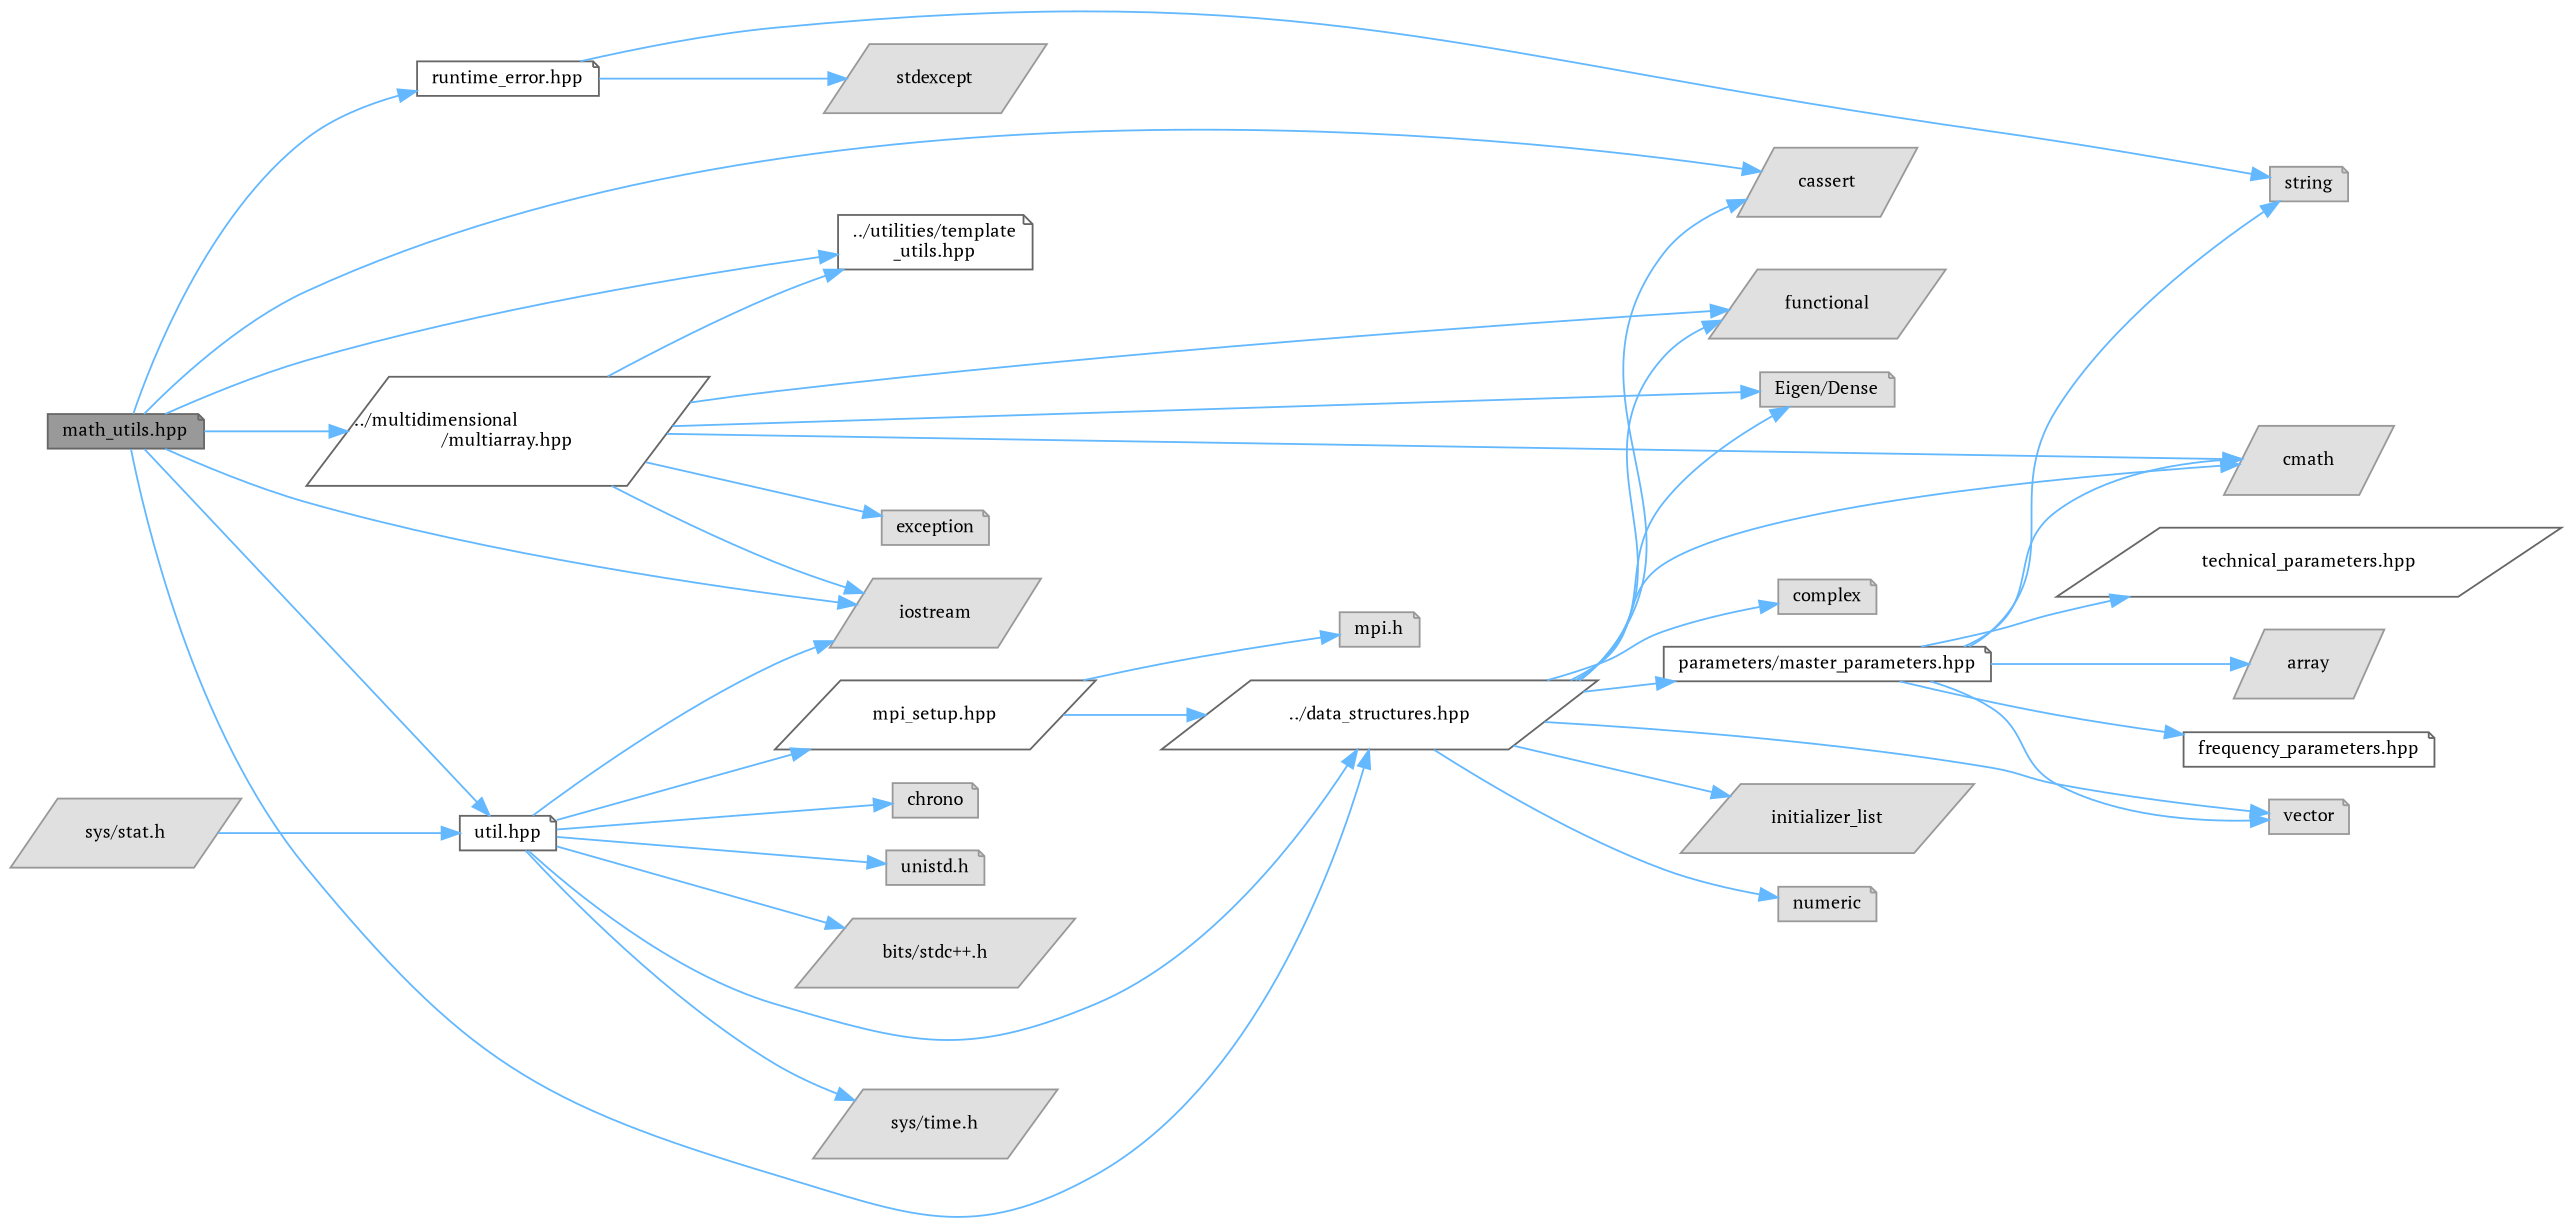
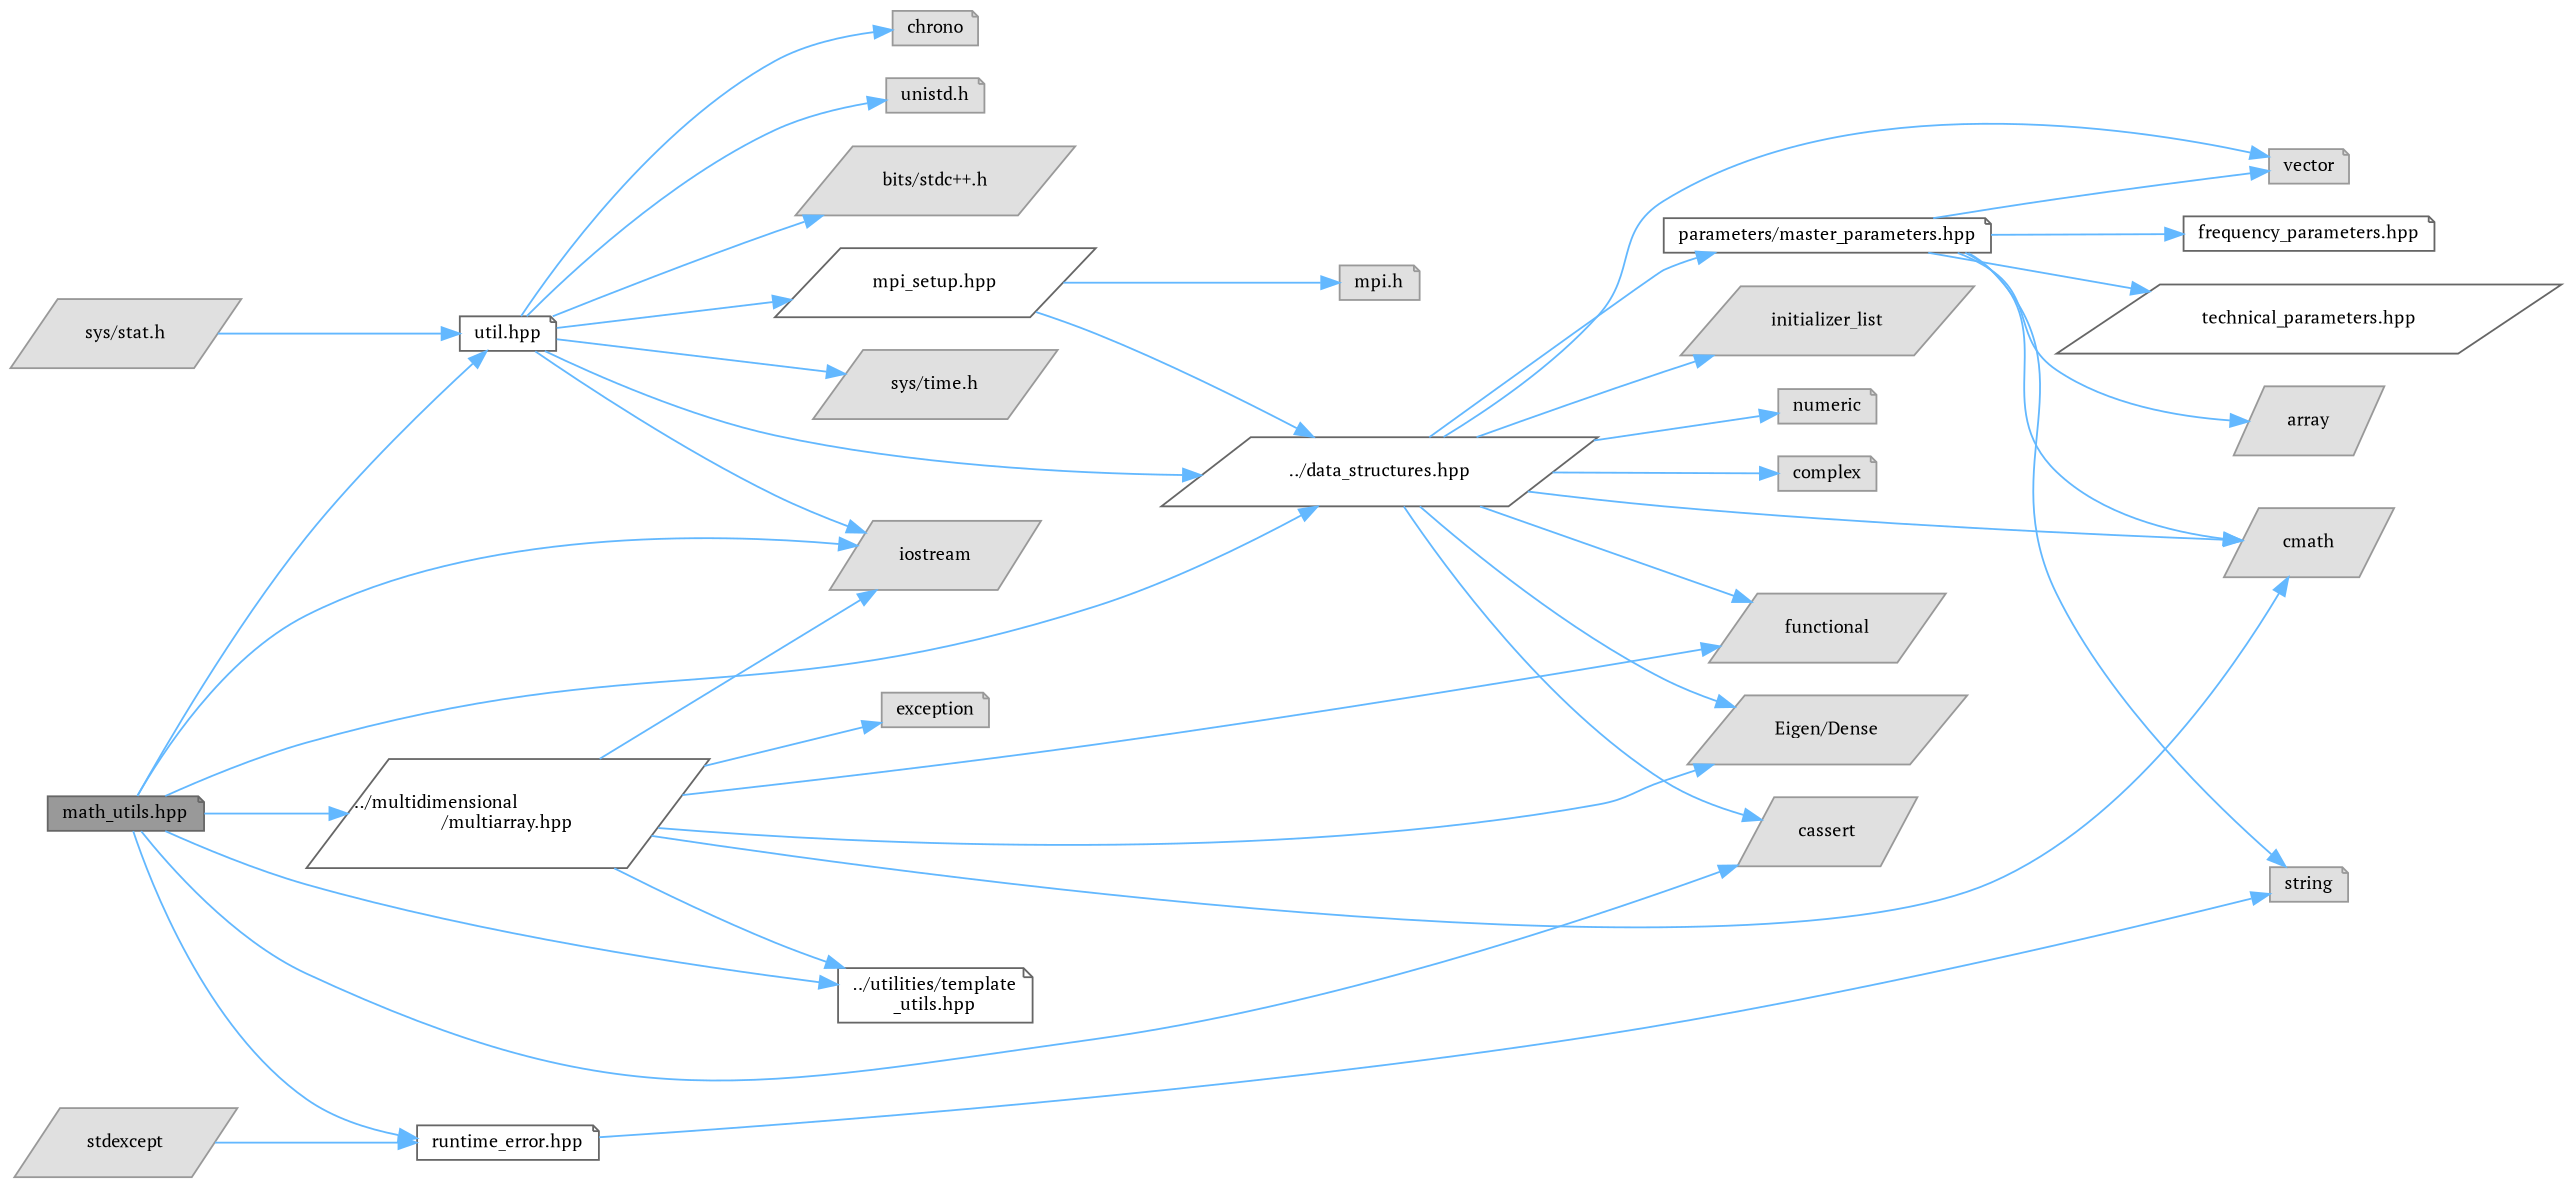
edge "runtime_error.hpp" -> "stdexcept": reversed
node "Eigen/Dense": shape note -> parallelogram
